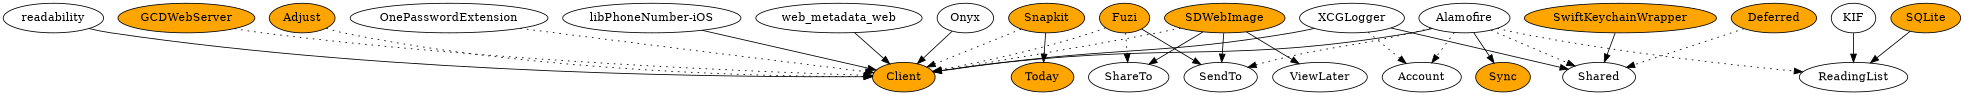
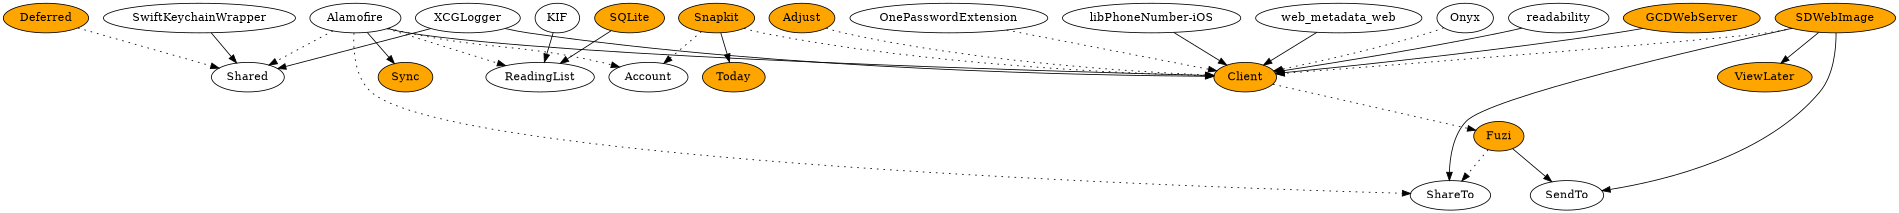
node "SwiftKeychainWrapper": fillcolor orange -> white
edge "Onyx" -> "Client": style solid -> dotted
edge "XCGLogger" -> "Account": now "Snapkit" -> "Account"
edge "GCDWebServer" -> "Client": style dotted -> solid
edge "Alamofire" -> "SendTo": now "Alamofire" -> "ShareTo"
edge "Fuzi" -> "Client": reversed
node "ViewLater": fillcolor white -> orange
